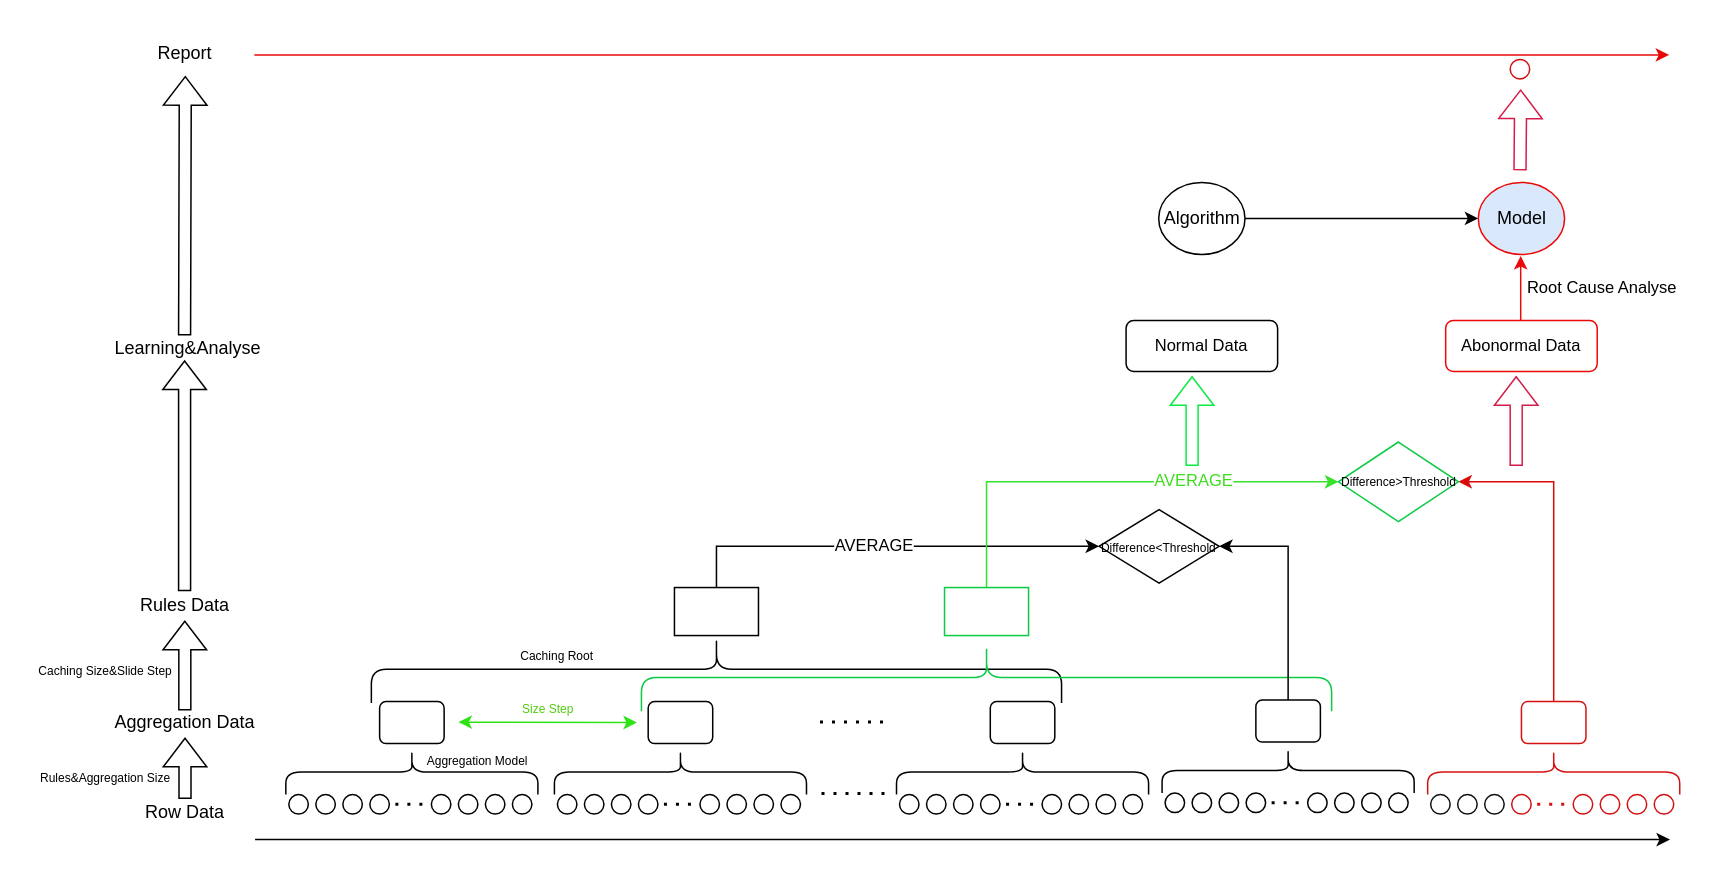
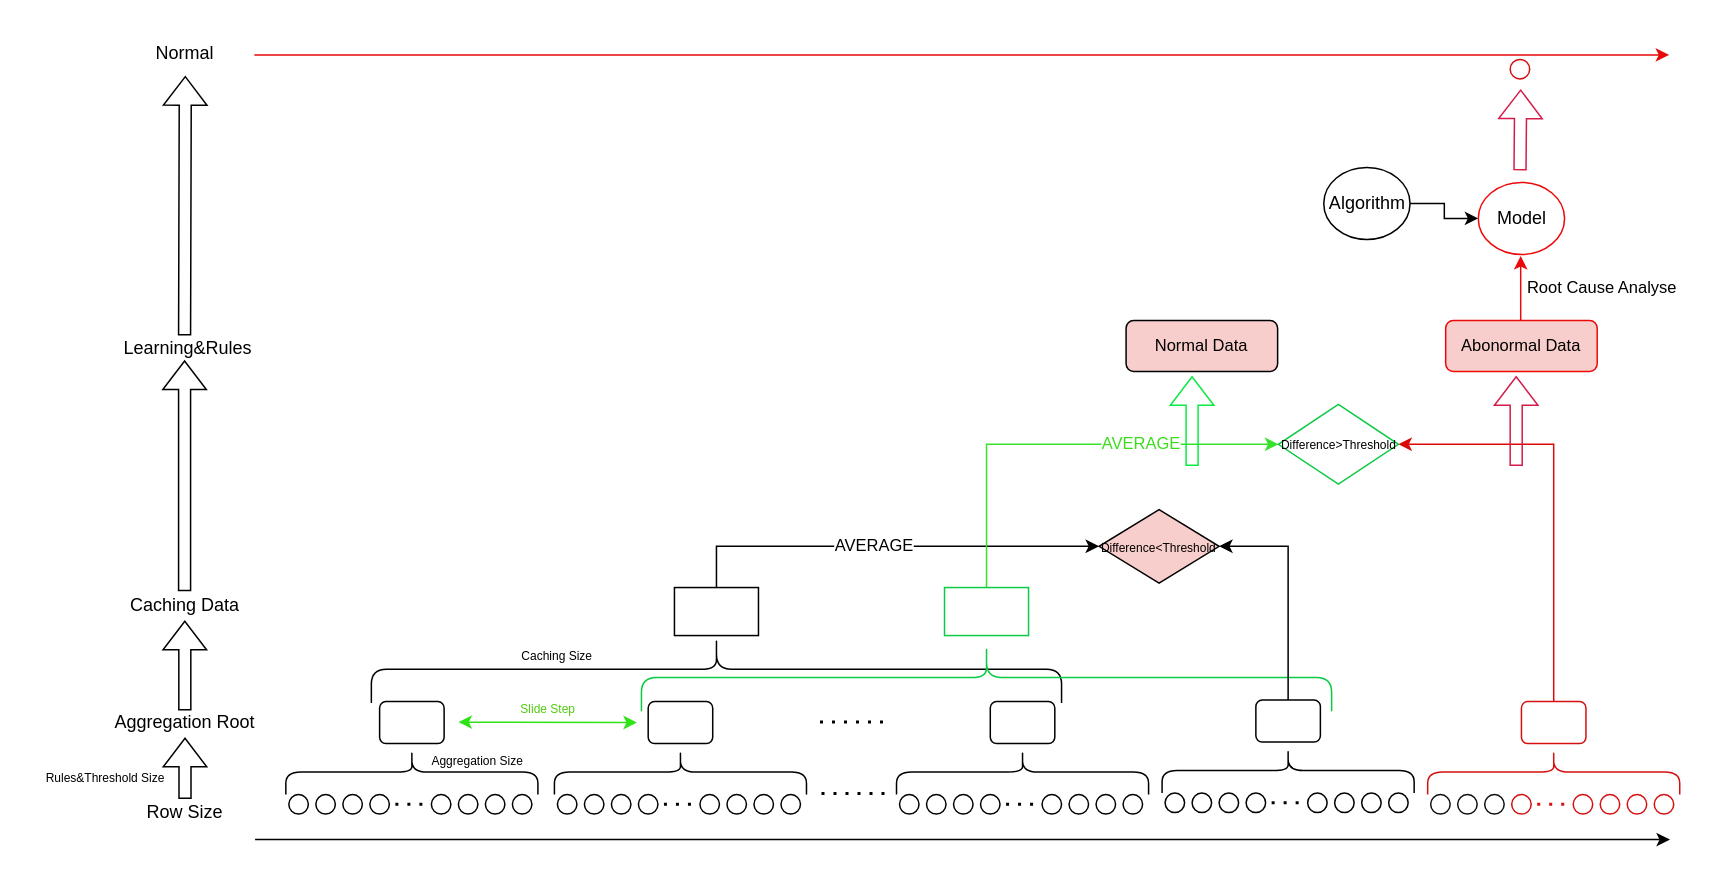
node "Report": label "Report" -> "Normal"
node "Algorithm": moved (1202, 218) -> (1367, 203)
node "Model": fillcolor #dae8fc -> #ffffff
node "Normal Data": fillcolor #ffffff -> #f8cecc
node "Abonormal Data": fillcolor #ffffff -> #f8cecc
node "Learning&Analyse": label "Learning&Analyse" -> "Learning&Rules"
node "Difference>Threshold": moved (1398, 482) -> (1338, 444)
node "Difference<Threshold": fillcolor #ffffff -> #f8cecc
node "Rules Data": label "Rules Data" -> "Caching Data"
node "Caching Root": label "Caching Root" -> "Caching Size"
node "Caching Size&Slide Step": removed
node "Size Step": label "Size Step" -> "Slide Step"
node "Aggregation Data": label "Aggregation Data" -> "Aggregation Root"
node "Aggregation Model": label "Aggregation Model" -> "Aggregation Size"
node "Rules&Aggregation Size": label "Rules&Aggregation Size" -> "Rules&Threshold Size"
node "Row Data": label "Row Data" -> "Row Size"
